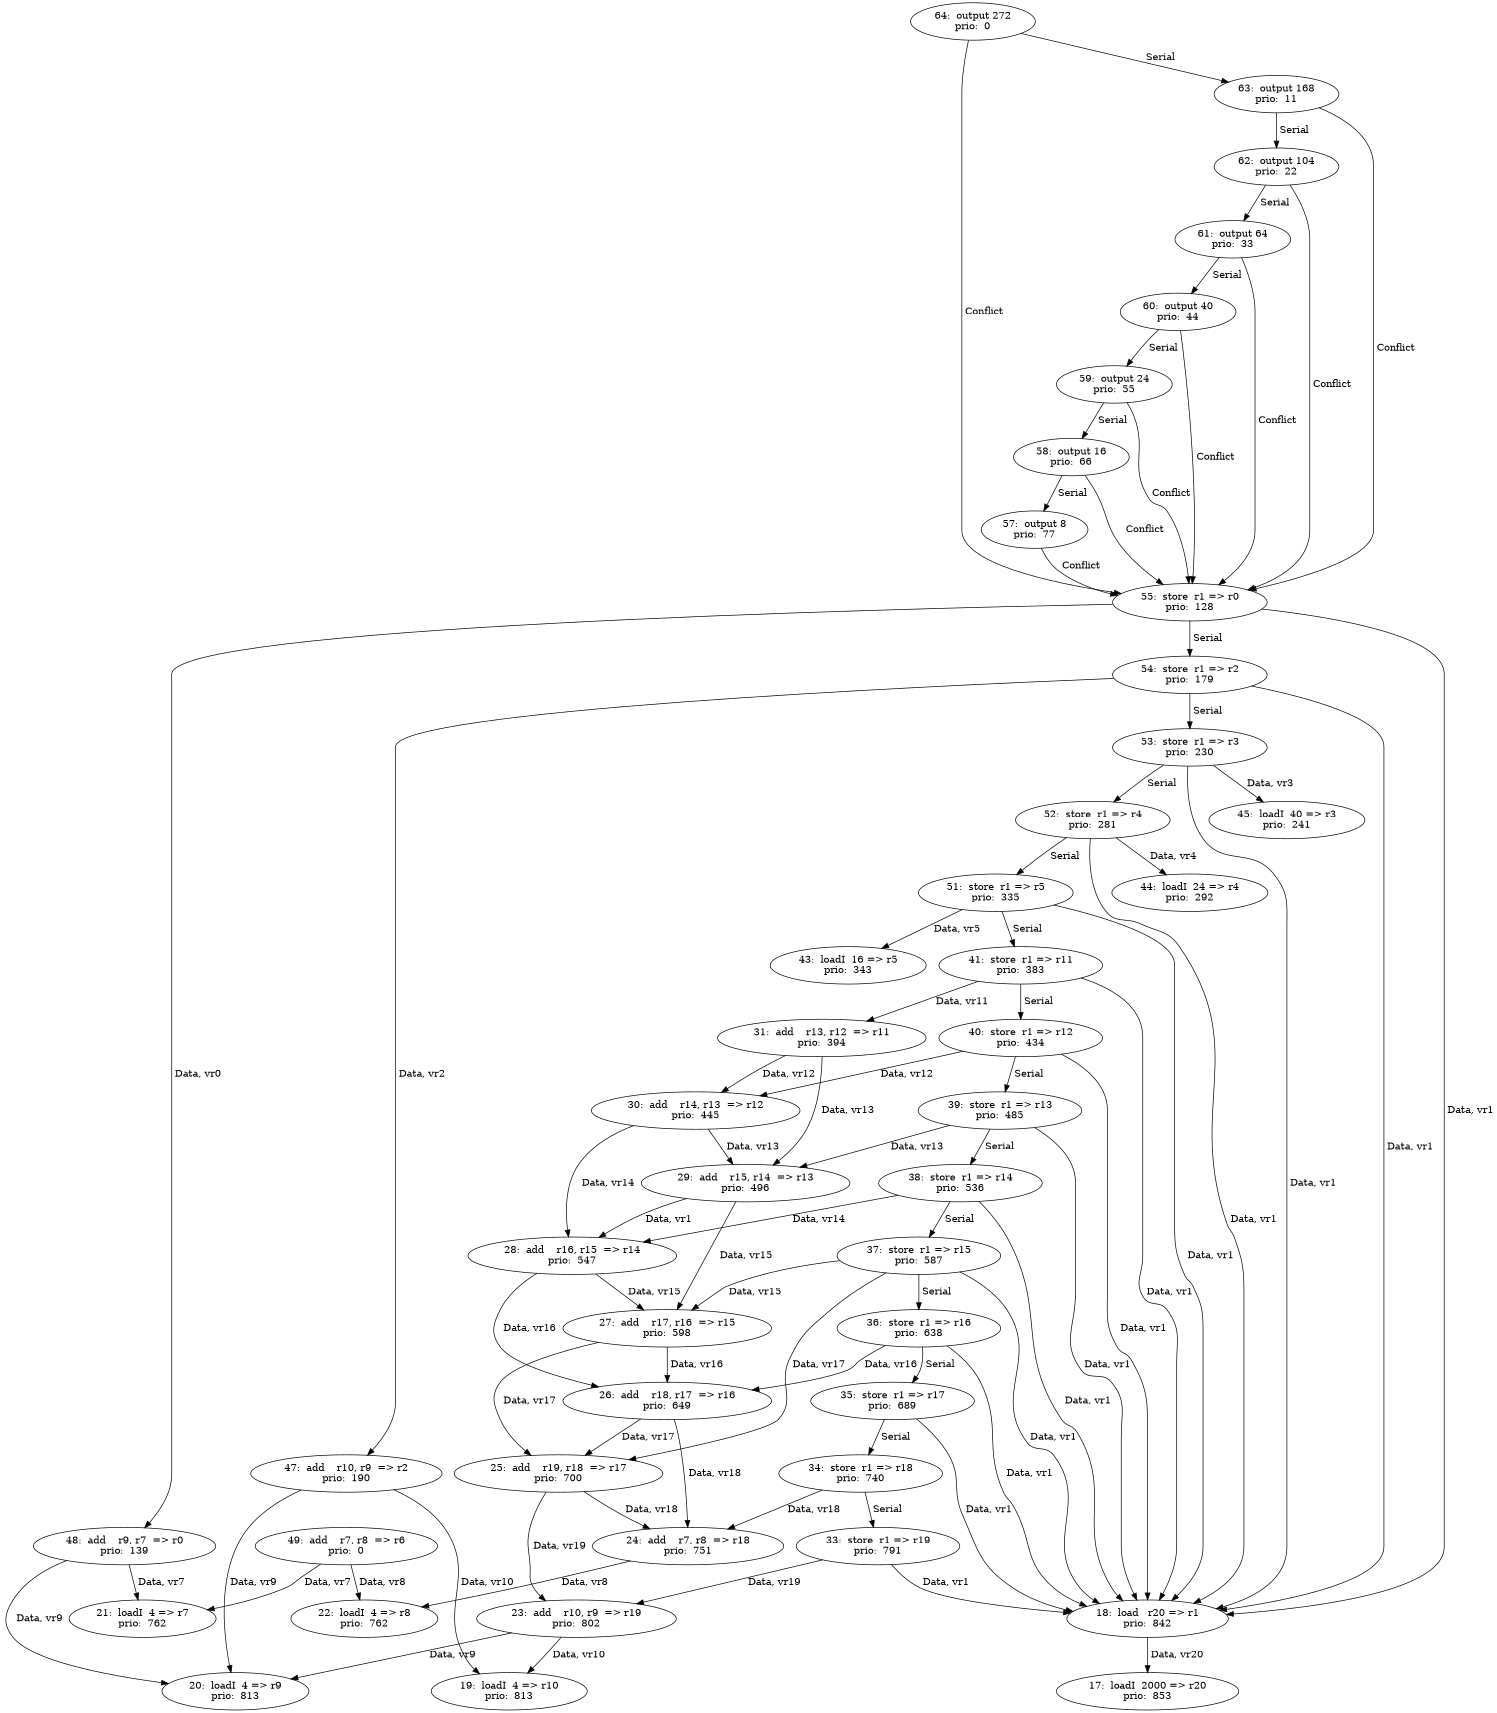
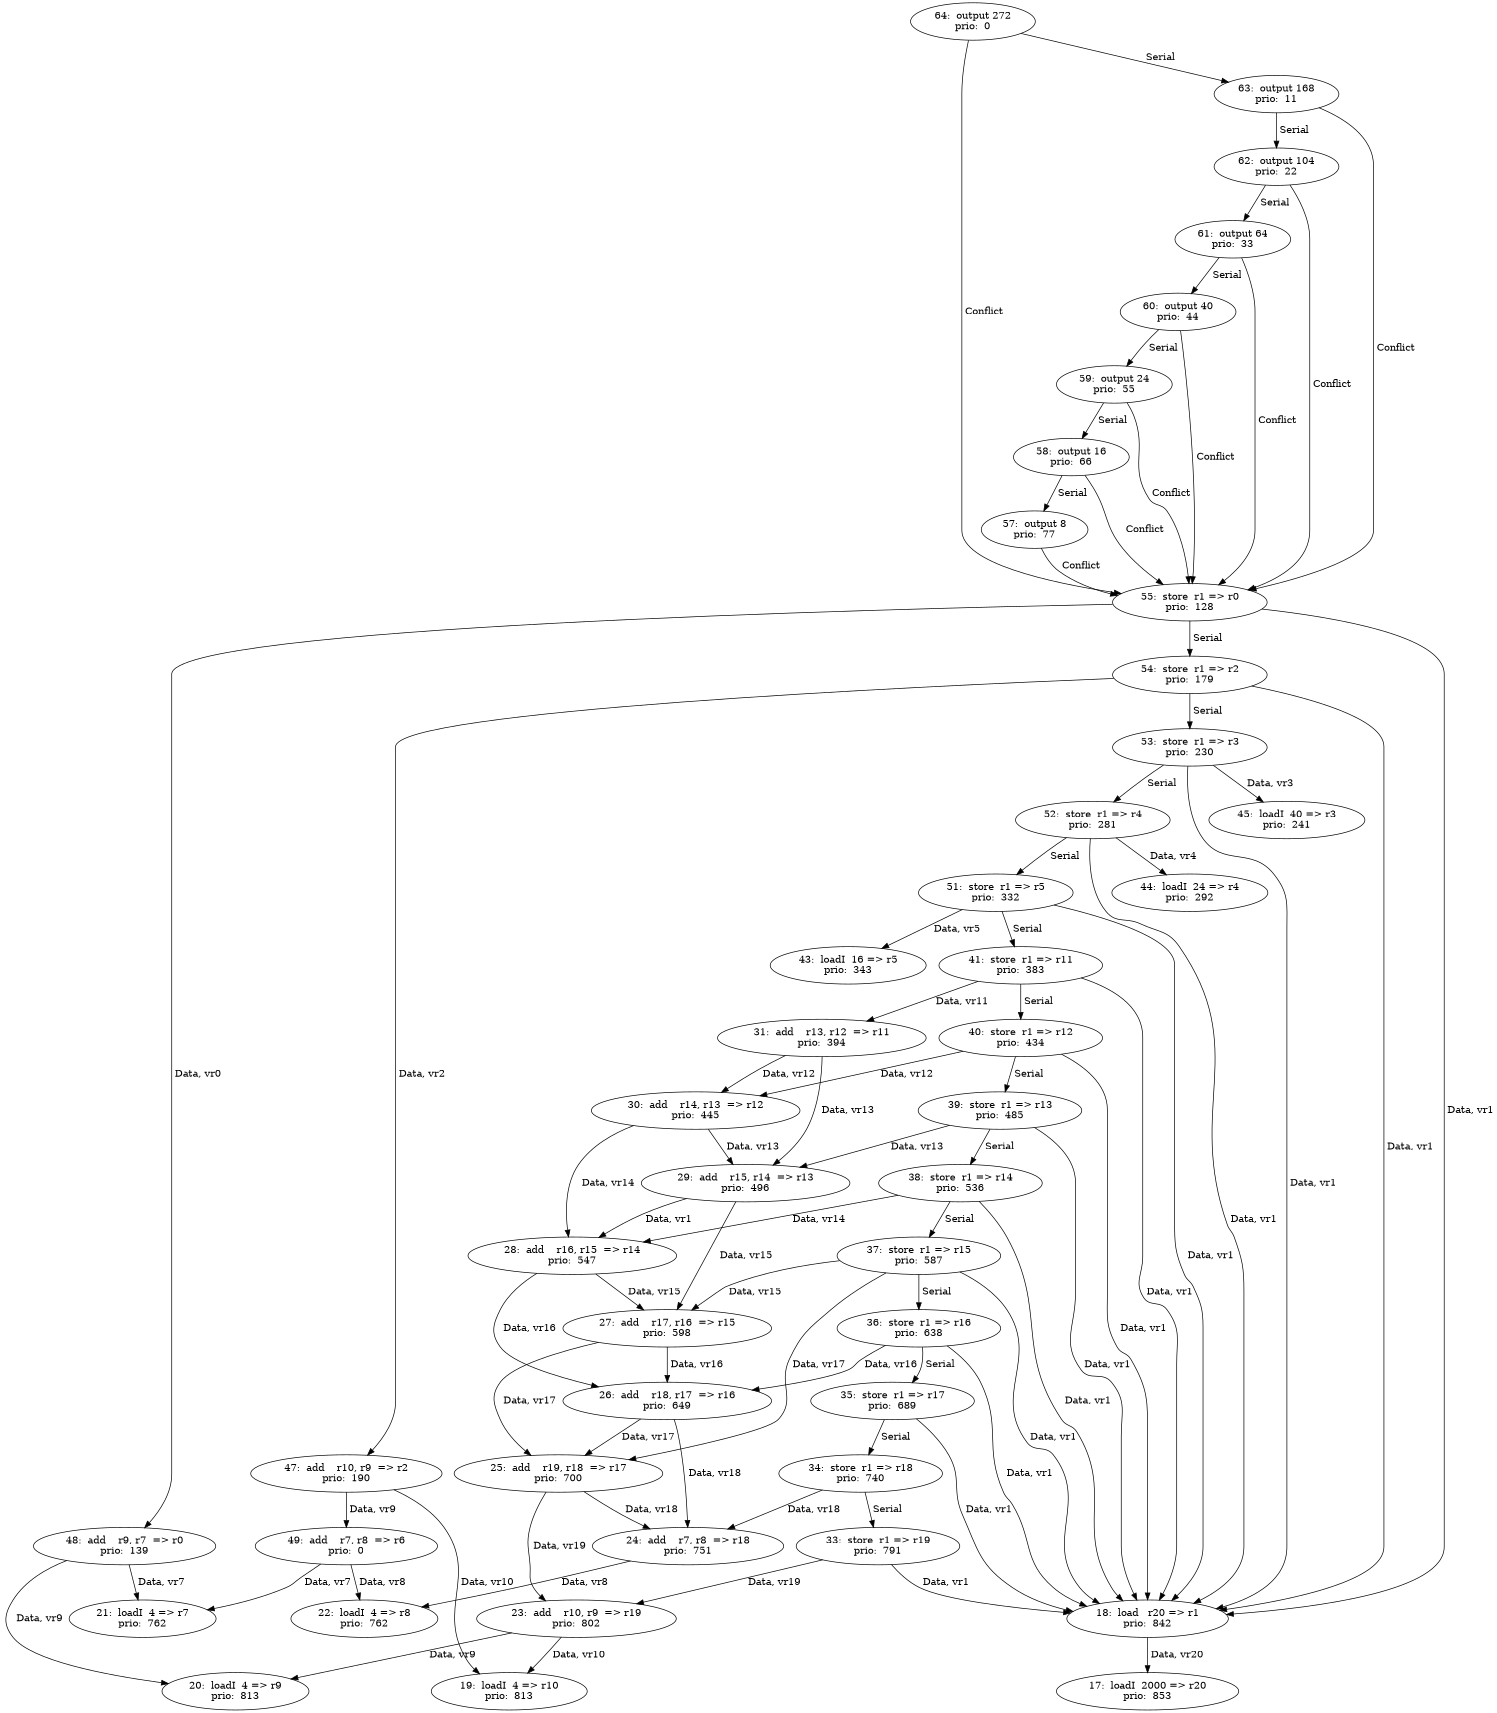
node "51:  store  r1 => r5 prio:  335": label "51:  store  r1 => r5 prio:  335" -> "51:  store  r1 => r5 prio:  332"
edge "47:  add    r10, r9  => r2 prio:  190" -> "20:  loadI  4 => r9 prio:  813": now "47:  add    r10, r9  => r2 prio:  190" -> "49:  add    r7, r8  => r6 prio:  0"
